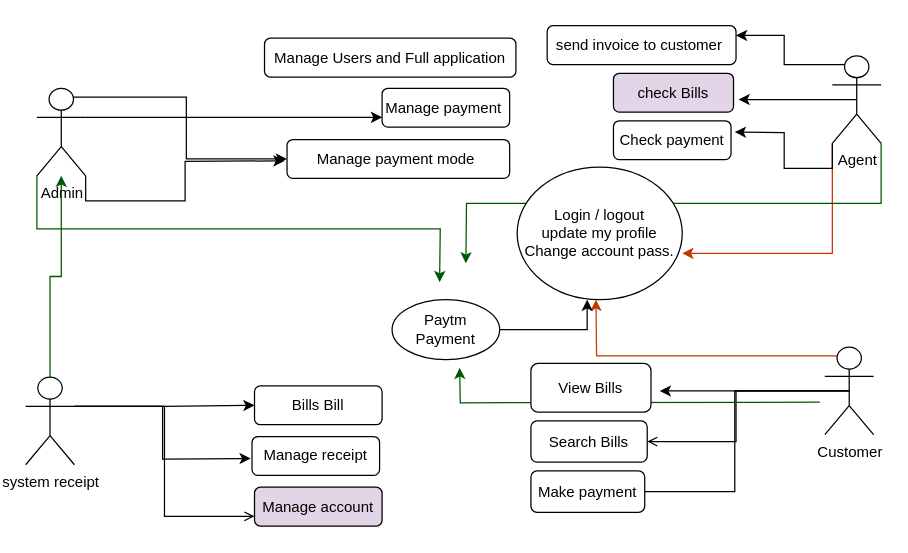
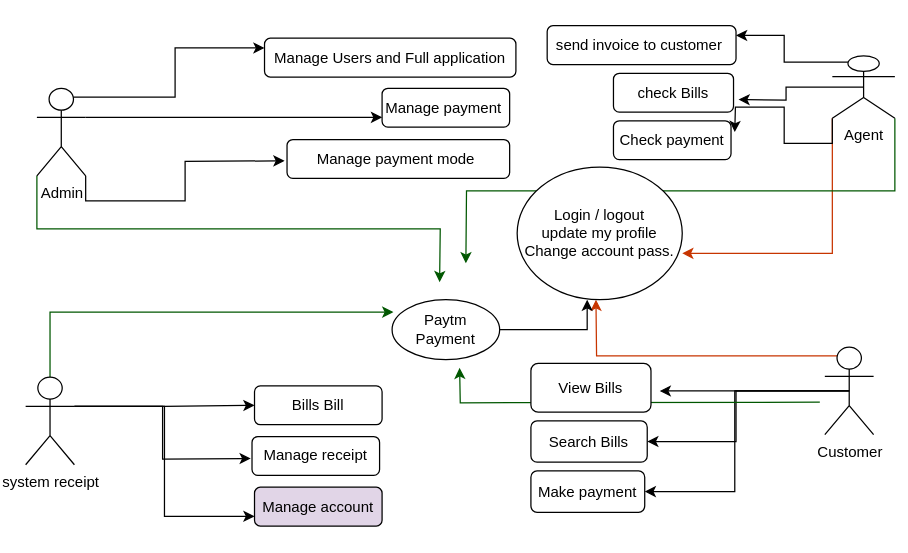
node "check Bills": fillcolor #e1d5e7 -> #ffffff
node "Agent": size 49x88 -> 63x63
edge "Admin" -> "Manage payment mode": now "Admin" -> "Manage Users and Full application"
edge "system receipt" -> "Admin": now "system receipt" -> "Paytm Payment"
edge "Customer" -> "Search Bills": arrowhead open -> classic
edge "Customer" -- "Make payment": arrowhead none -> classic
edge "system receipt" -> "Manage account": arrowhead open -> classic
